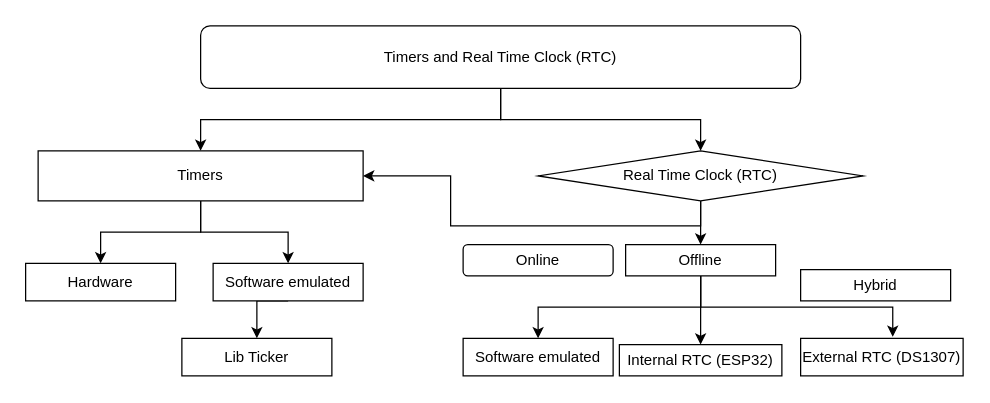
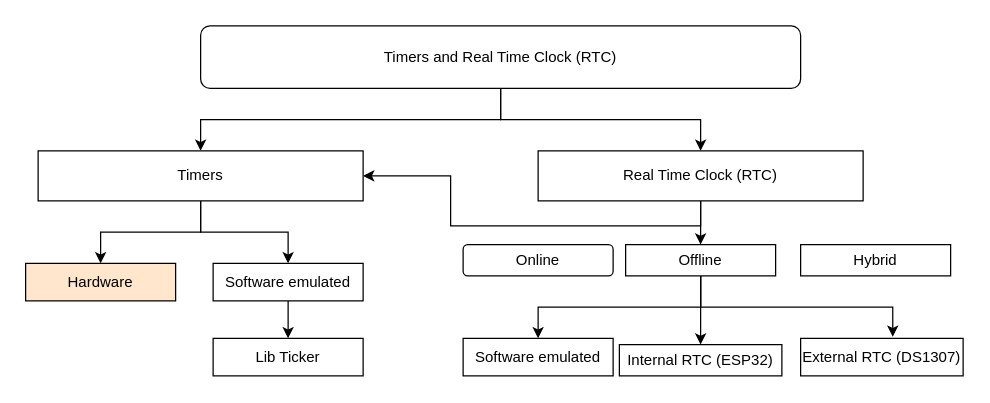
node "Real Time Clock (RTC)": shape diamond -> rectangle
node "Hardware": fillcolor #ffffff -> #ffe6cc
node "Hybrid": moved (876, 285) -> (876, 260)
node "Lib Ticker": moved (257, 357) -> (288, 357)
